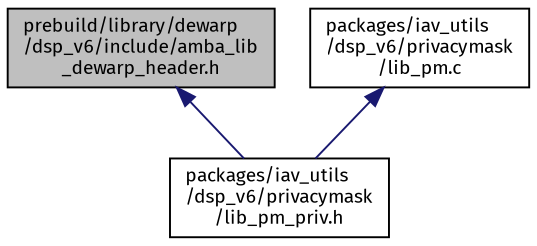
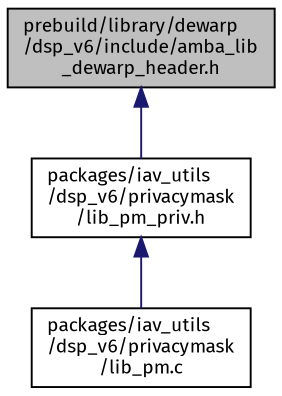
edge "packages/iav_utils /dsp_v6/privacymask /lib_pm_priv.h" -> "packages/iav_utils /dsp_v6/privacymask /lib_pm.c": reversed
